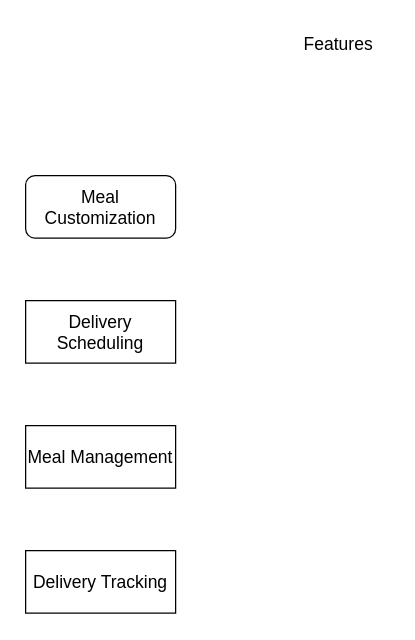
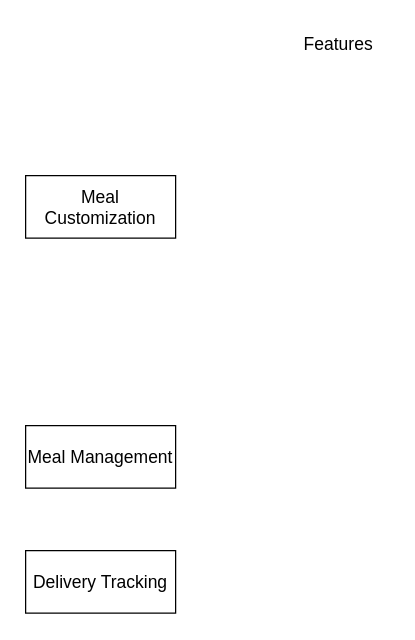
node "Meal Customization": shape rounded rectangle -> rectangle
node "Delivery Scheduling": removed
